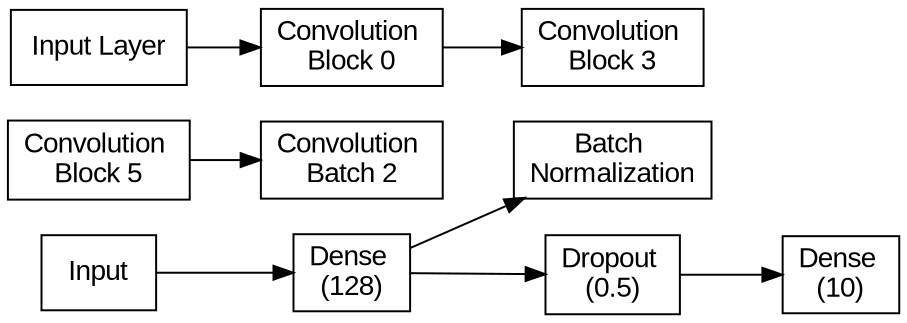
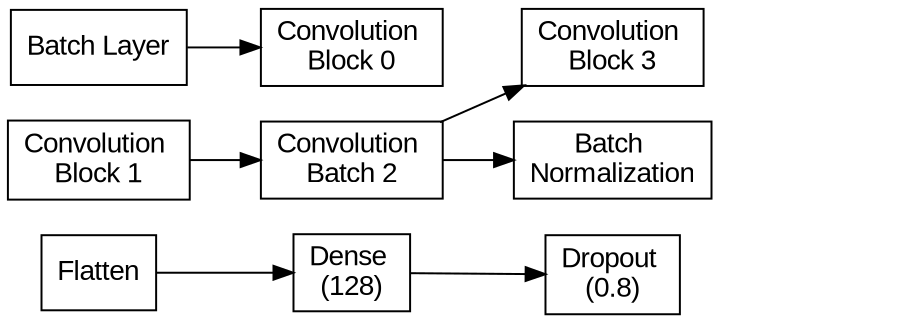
node "Input Layer": label "Input Layer" -> "Batch Layer"
edge "Convolution Block 0" -> "Convolution Block 3": now "Convolution Batch 2" -> "Convolution Block 3"
node "Convolution Block 5": label "Convolution Block 5" -> "Convolution Block 1"
edge "Dense (128)" -> "Batch Normalization": now "Convolution Batch 2" -> "Batch Normalization"
node "Input": label "Input" -> "Flatten"
node "Dropout (0.5)": label "Dropout (0.5)" -> "Dropout (0.8)"
node "Dense (10)": removed
